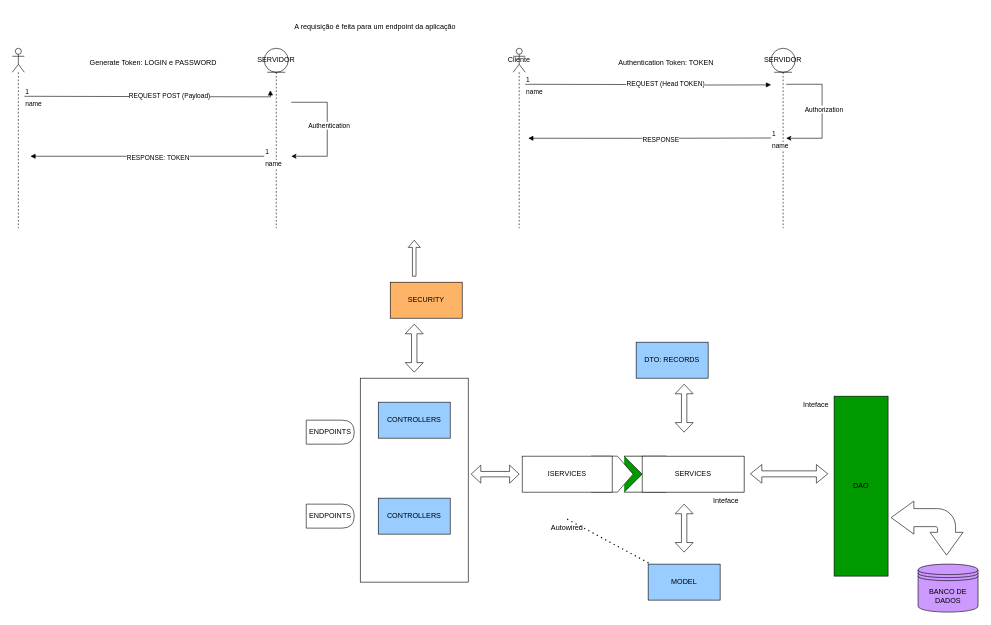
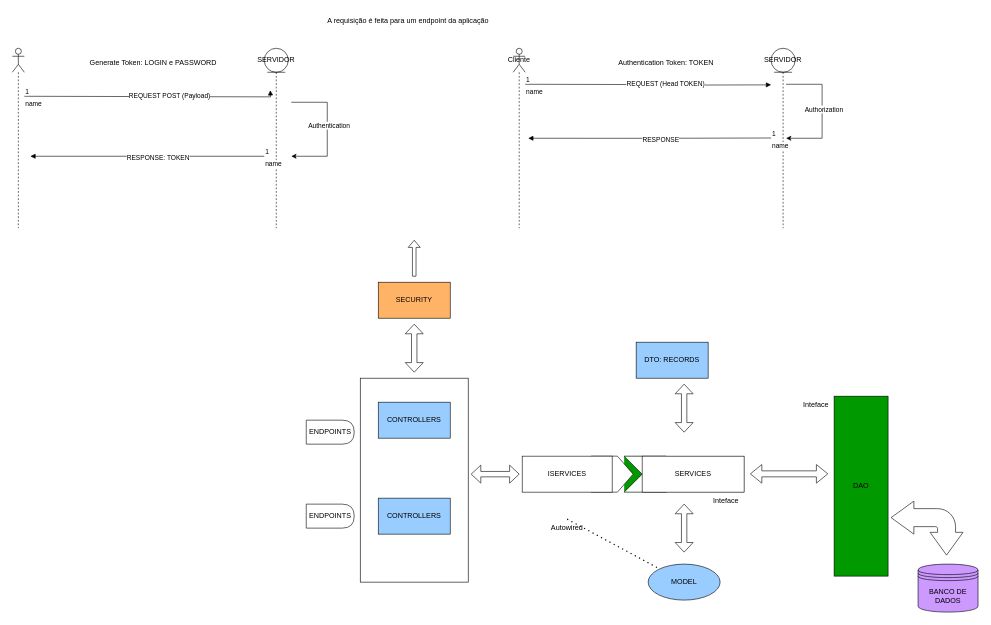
node "A requisição é feita para um endpoint da aplicação": moved (375, 27) -> (408, 21)
node "SECURITY": moved (426, 300) -> (414, 300)
node "MODEL": shape rectangle -> ellipse
